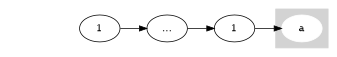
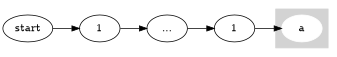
node "start": added
